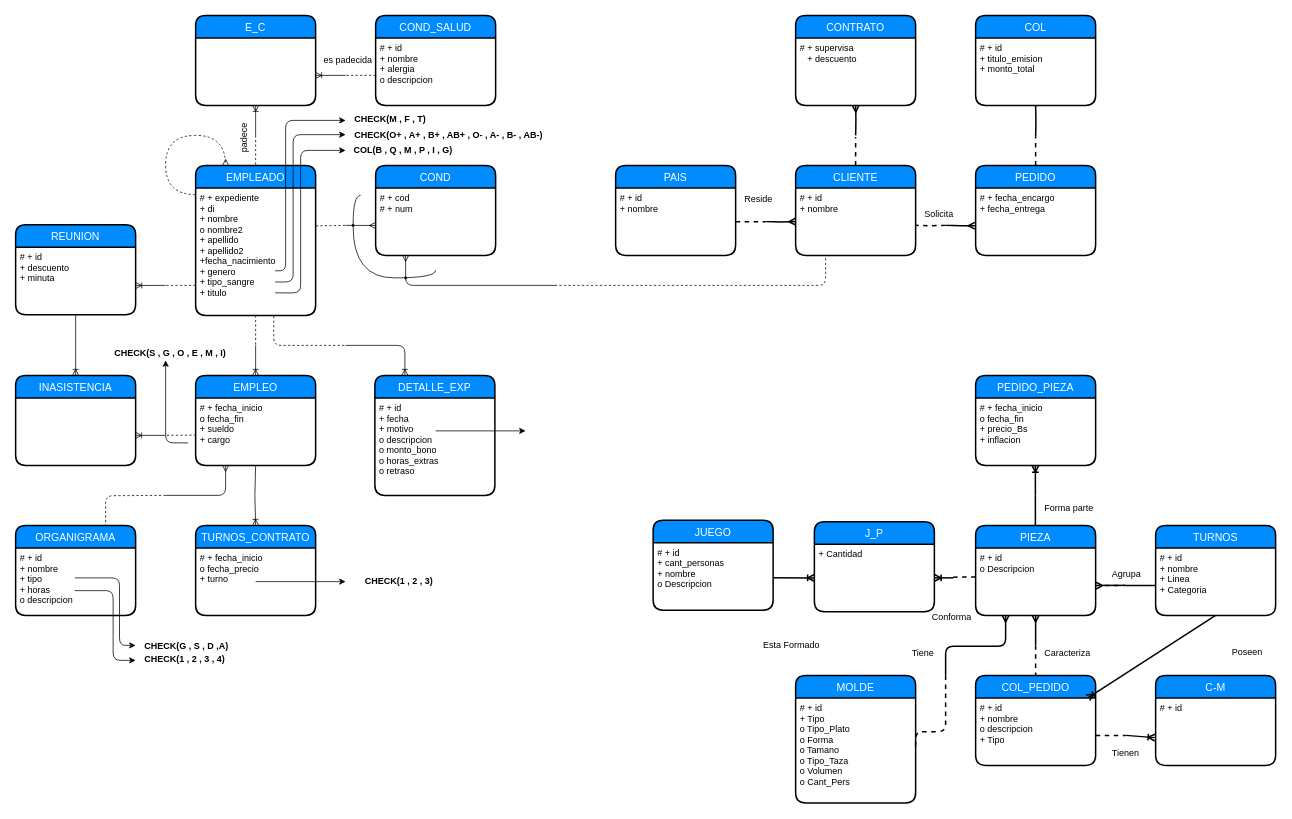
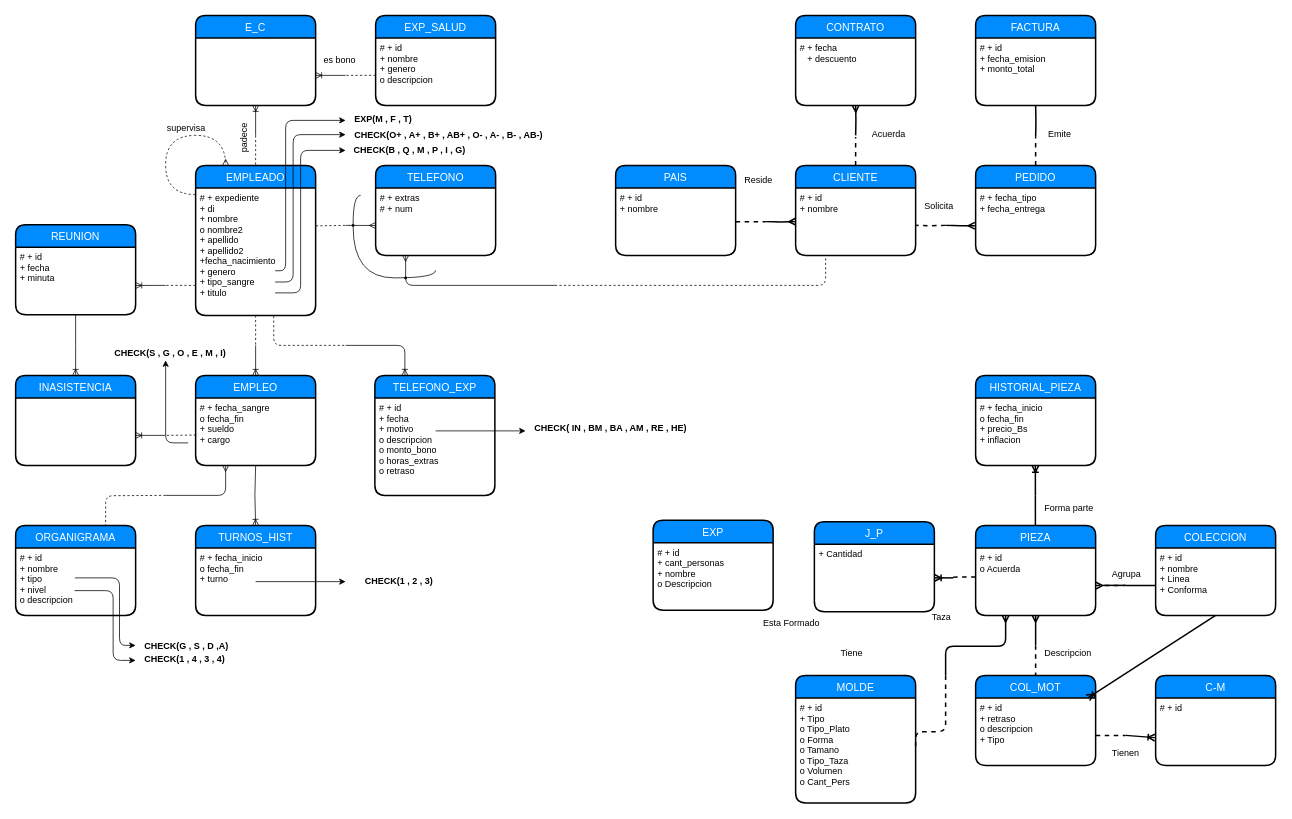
node "COND_SALUD": label "COND_SALUD" -> "EXP_SALUD"
node "COL": label "COL" -> "FACTURA"
node "# + id + nombre + alergia o descripcion": label "# + id + nombre + alergia o descripcion" -> "# + id + nombre + genero o descripcion"
node "# + supervisa + descuento": label "# + supervisa + descuento" -> "# + fecha + descuento"
node "# + id + titulo_emision + monto_total": label "# + id + titulo_emision + monto_total" -> "# + id + fecha_emision + monto_total"
node "es padecida": label "es padecida" -> "es bono"
node "CHECK(M , F , T)": label "CHECK(M , F , T)" -> "EXP(M , F , T)"
node "supervisa": added
node "Acuerda": added
node "Emite": added
node "COL(B , Q , M , P , I , G)": label "COL(B , Q , M , P , I , G)" -> "CHECK(B , Q , M , P , I , G)"
node "COND": label "COND" -> "TELEFONO"
node "# + cod # + num": label "# + cod # + num" -> "# + extras # + num"
node "# + fecha_encargo + fecha_entrega": label "# + fecha_encargo + fecha_entrega" -> "# + fecha_tipo + fecha_entrega"
node "Reside": moved (762, 199) -> (762, 180)
node "Solicita": moved (942, 214) -> (942, 207)
node "# + id + descuento + minuta": label "# + id + descuento + minuta" -> "# + id + fecha + minuta"
node "DETALLE_EXP": label "DETALLE_EXP" -> "TELEFONO_EXP"
node "PEDIDO_PIEZA": label "PEDIDO_PIEZA" -> "HISTORIAL_PIEZA"
node "# + fecha_inicio o fecha_fin + sueldo + cargo": label "# + fecha_inicio o fecha_fin + sueldo + cargo" -> "# + fecha_sangre o fecha_fin + sueldo + cargo"
node "CHECK( IN , BM , BA , AM , RE , HE)": added
node "JUEGO": label "JUEGO" -> "EXP"
node "TURNOS_CONTRATO": label "TURNOS_CONTRATO" -> "TURNOS_HIST"
node "TURNOS": label "TURNOS" -> "COLECCION"
node "# + id + nombre + tipo + horas o descripcion": label "# + id + nombre + tipo + horas o descripcion" -> "# + id + nombre + tipo + nivel o descripcion"
node "# + fecha_inicio o fecha_precio + turno": label "# + fecha_inicio o fecha_precio + turno" -> "# + fecha_inicio o fecha_fin + turno"
node "# + id o Descripcion": label "# + id o Descripcion" -> "# + id o Acuerda"
node "# + id + nombre + Linea + Categoria": label "# + id + nombre + Linea + Categoria" -> "# + id + nombre + Linea + Conforma"
edge "# + id + cant_personas + nombre o Descripcion" -> "+ Cantidad": removed
node "Conforma": label "Conforma" -> "Taza"
node "Esta Formado": moved (795, 645) -> (795, 623)
node "Poseen": removed
node "Tiene": moved (923, 654) -> (852, 654)
node "Caracteriza": label "Caracteriza" -> "Descripcion"
node "CHECK(1 , 2 , 3 , 4)": label "CHECK(1 , 2 , 3 , 4)" -> "CHECK(1 , 4 , 3 , 4)"
node "COL_PEDIDO": label "COL_PEDIDO" -> "COL_MOT"
node "# + id + nombre o descripcion + Tipo": label "# + id + nombre o descripcion + Tipo" -> "# + id + retraso o descripcion + Tipo"
